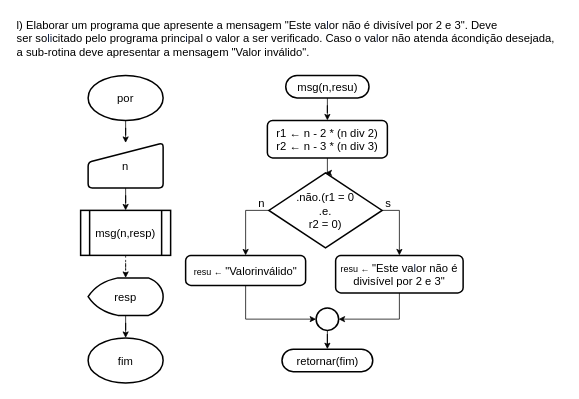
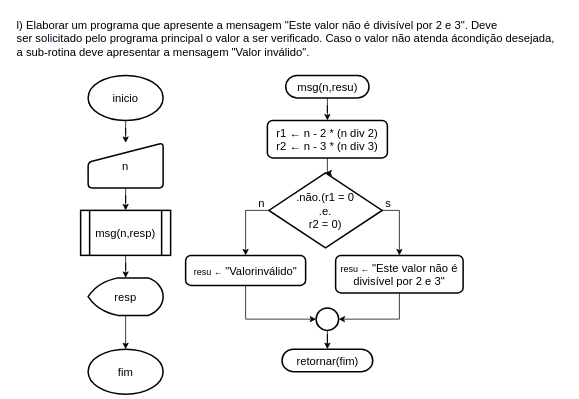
node "por": label "por" -> "inicio"
edge "msg(n,resp)" -> "resp": style dashed -> solid
node "fim": moved (126, 360) -> (126, 372)
